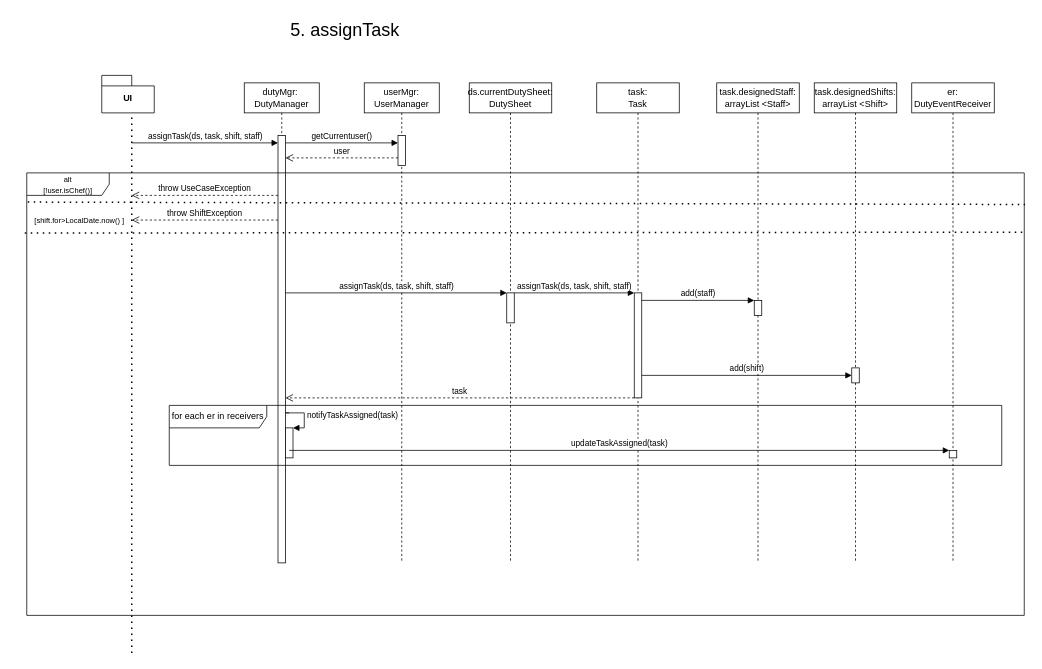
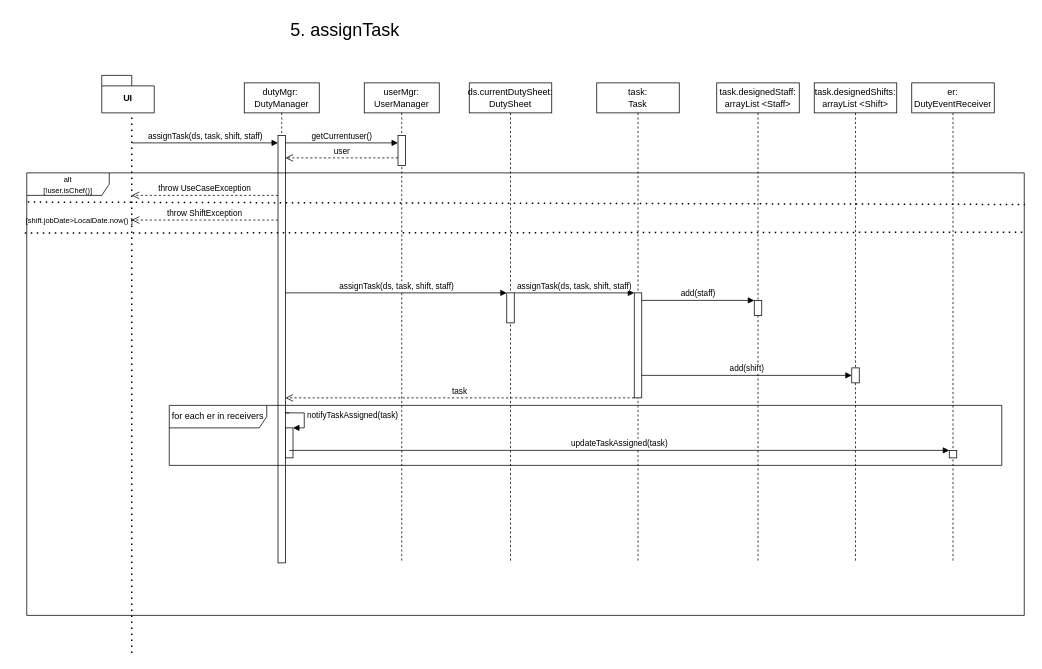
node "[shift.for>LocalDate.now() ]": label "[shift.for>LocalDate.now() ]" -> "[shift.jobDate>LocalDate.now() ]"
